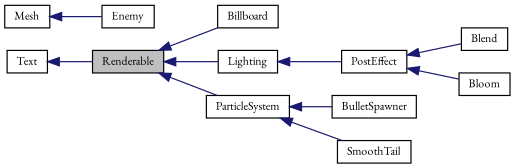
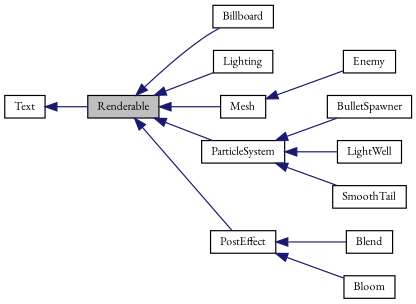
edge "PostEffect" -> "Lighting": now "PostEffect" -> "Renderable"
edge "Mesh" -> "Renderable": added
node "LightWell": added
